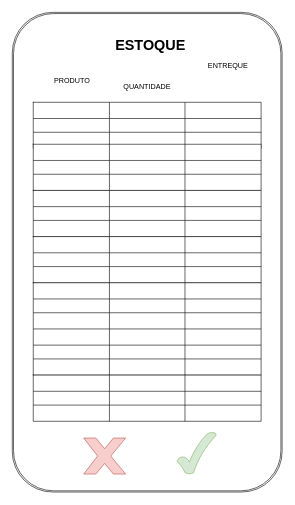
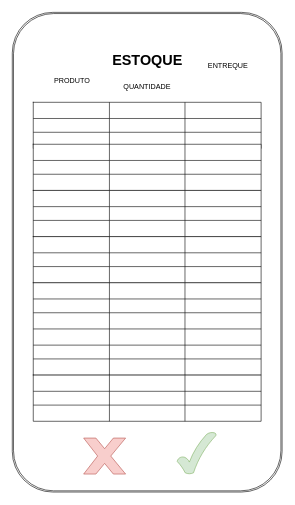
node "ESTOQUE": moved (150, 45) -> (147, 60)
